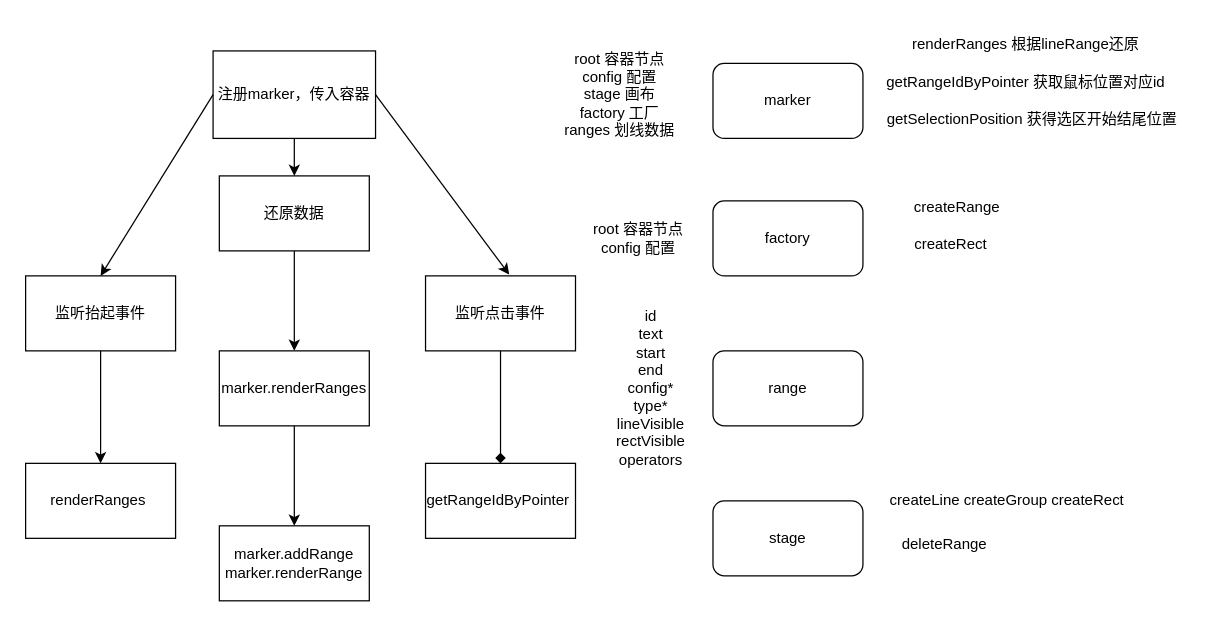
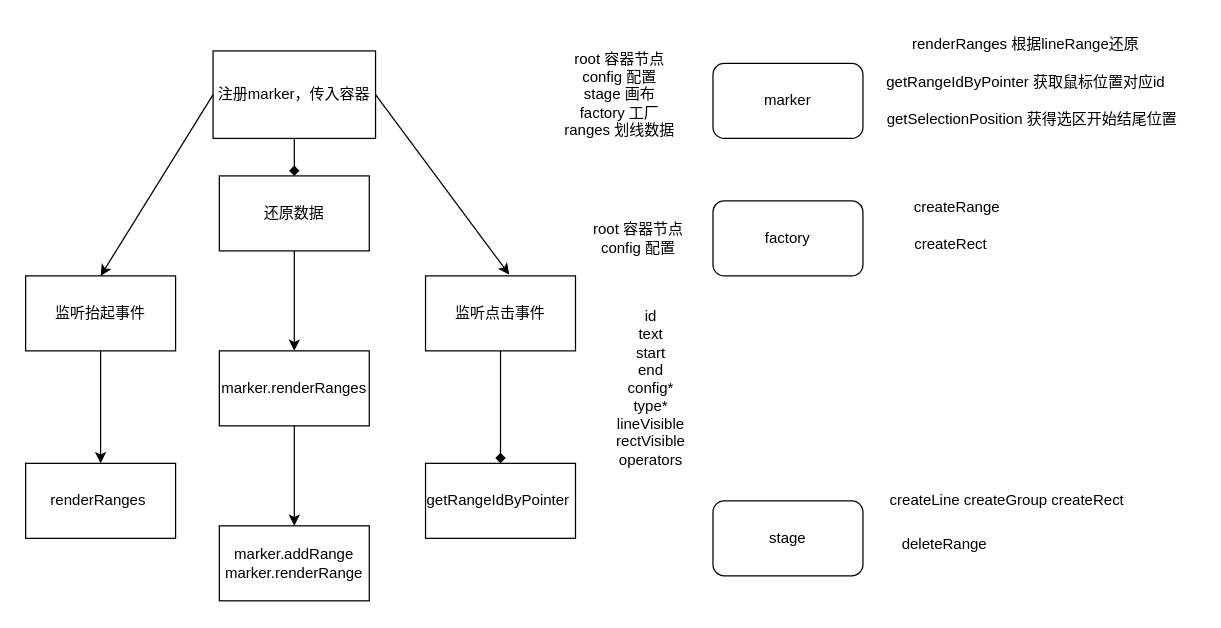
edge "注册marker，传入容器" -> "还原数据": arrowhead classic -> diamond
node "range": removed
